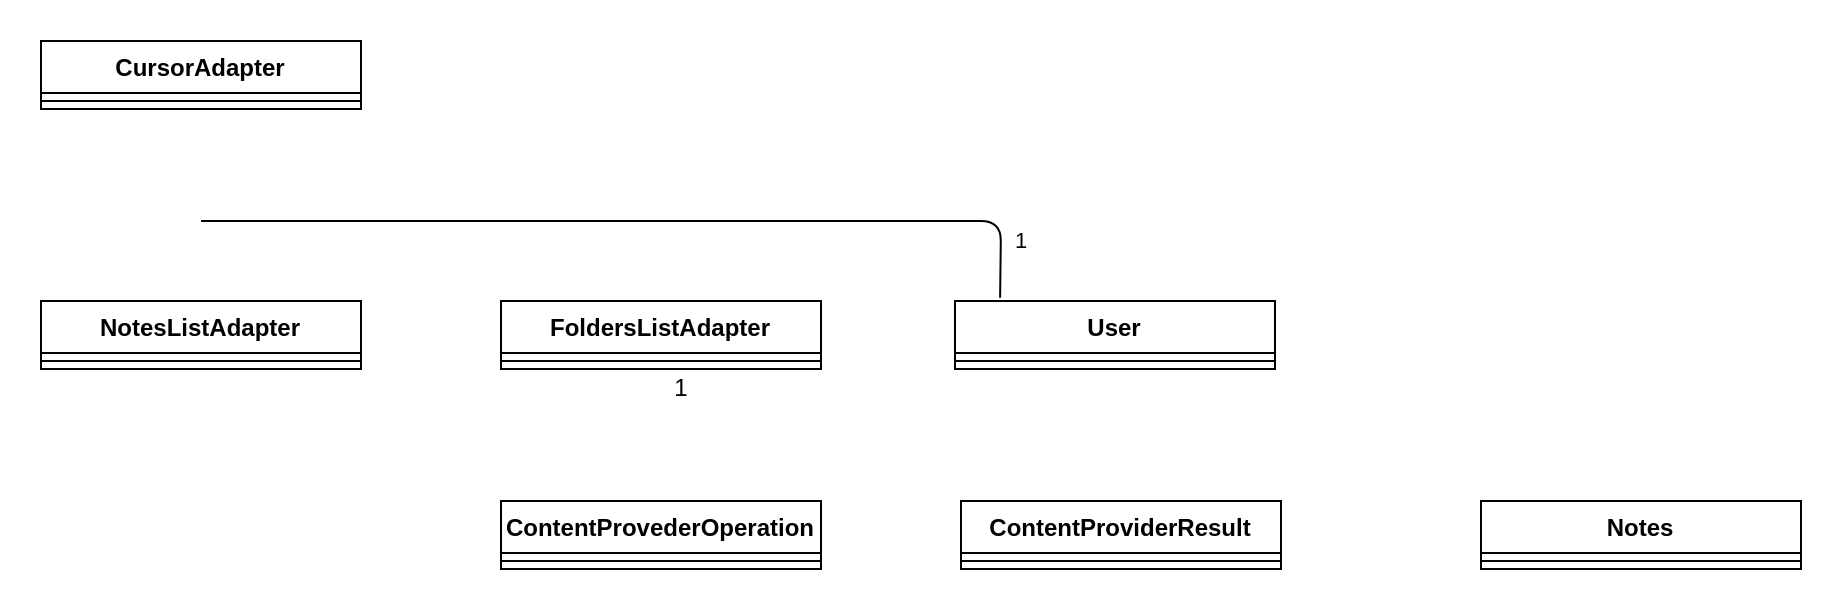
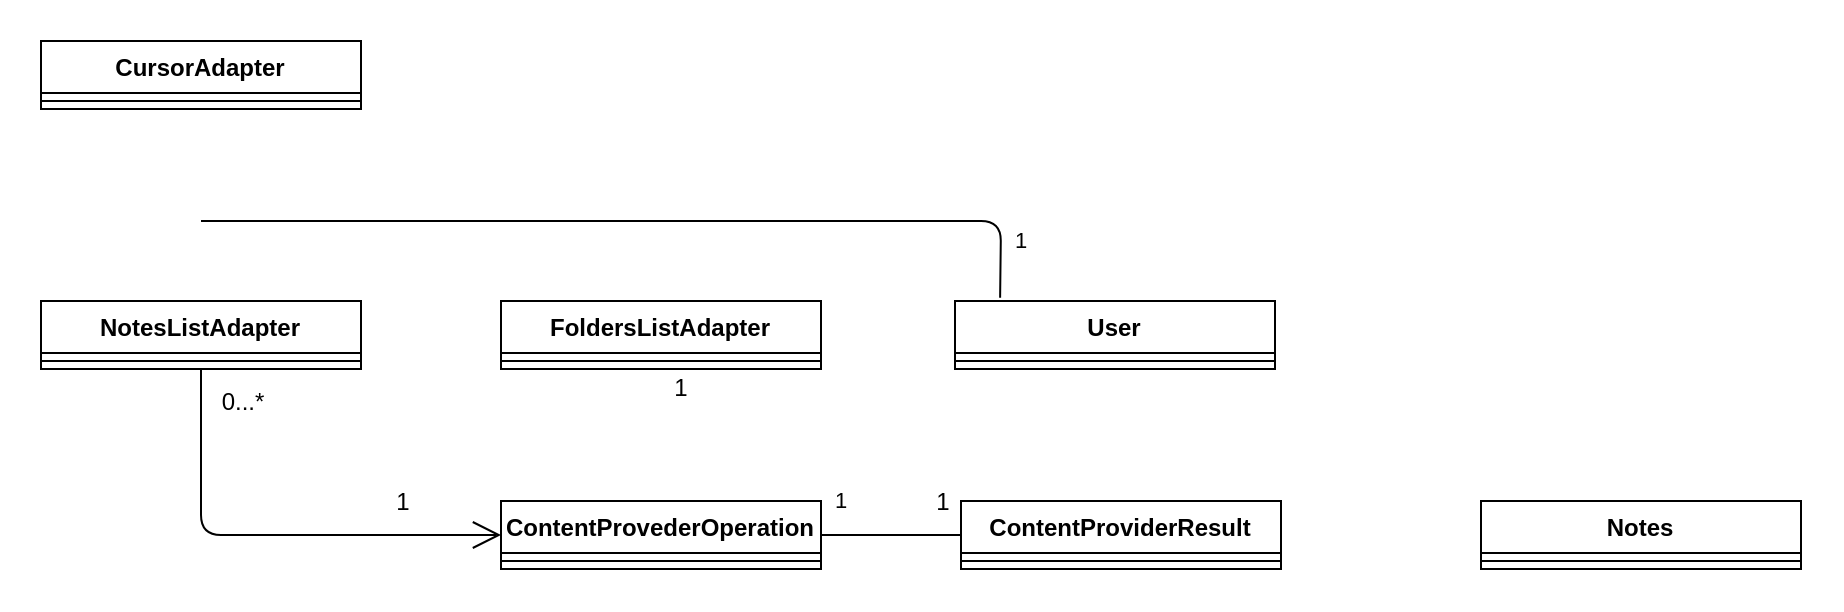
edge "NotesListAdapter" -> "ContentProvederOperation": added, labels "0...*", "1"
edge "ContentProvederOperation" -- "ContentProviderResult": added, labels "1", "1"
